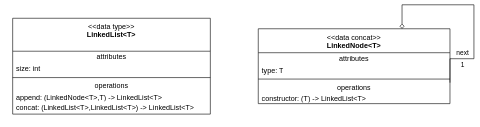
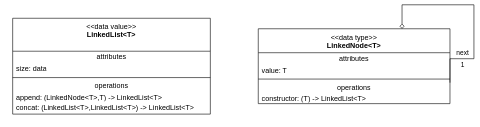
node "<<data type>> LinkedList<T>": label "<<data type>> LinkedList<T>" -> "<<data value>> LinkedList<T>"
node "<<data concat>> LinkedNode<T>": label "<<data concat>> LinkedNode<T>" -> "<<data type>> LinkedNode<T>"
node "size: int": label "size: int" -> "size: data"
node "type: T": label "type: T" -> "value: T"
